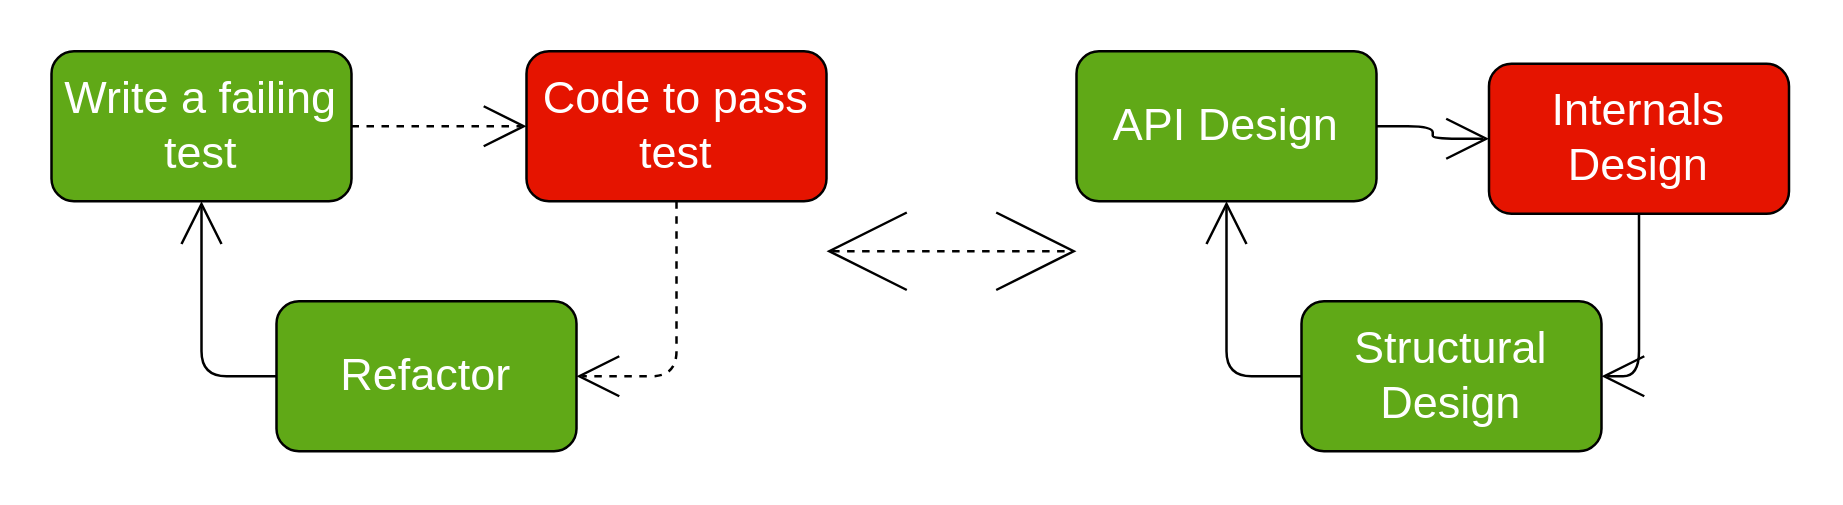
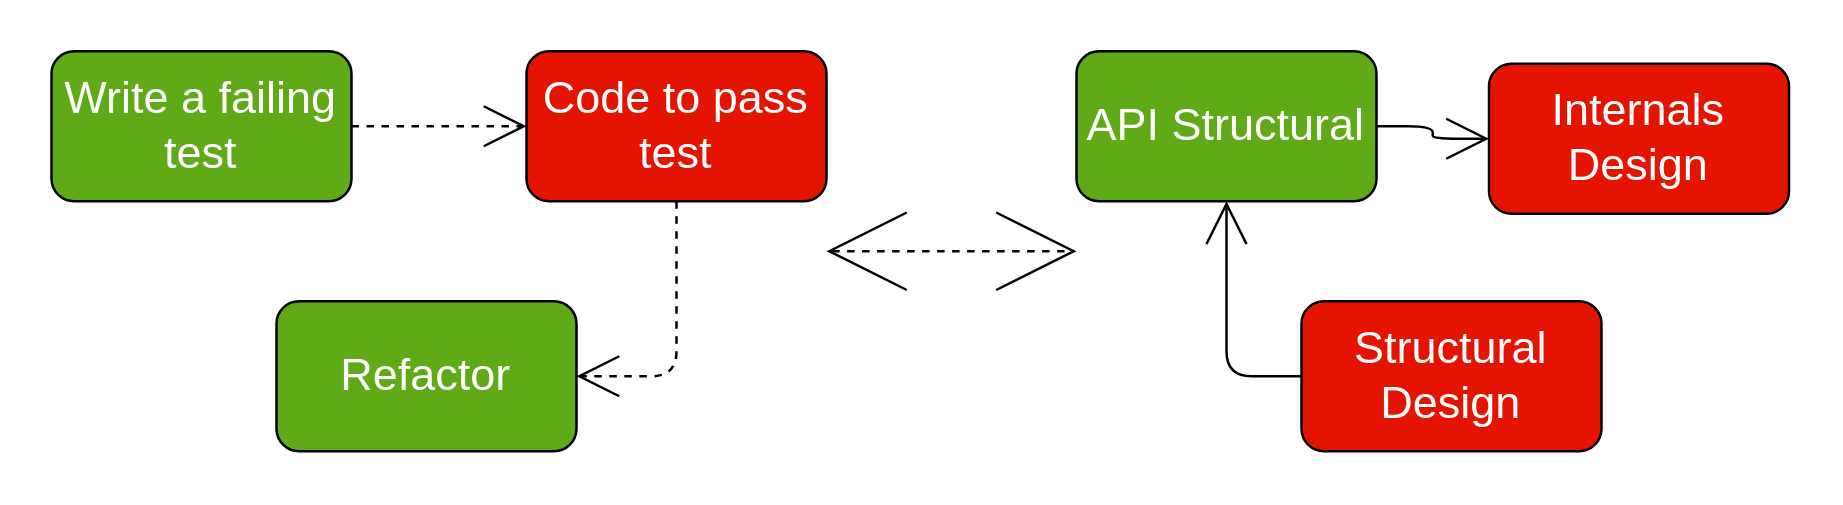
node "API Design": label "API Design" -> "API Structural"
edge "Internals Design" -> "Structural Design": removed
edge "Refactor" -> "Write a failing test": removed
node "Structural Design": fillcolor #60a917 -> #e51400
